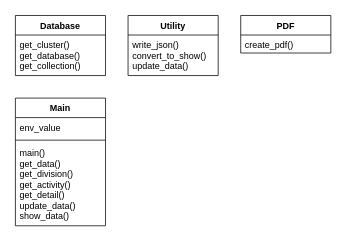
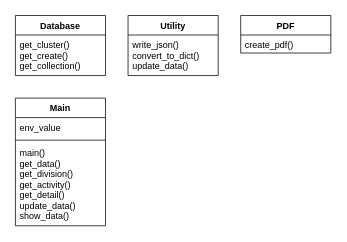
node "get_cluster() get_database() get_collection()": label "get_cluster() get_database() get_collection()" -> "get_cluster() get_create() get_collection()"
node "write_json() convert_to_show() update_data()": label "write_json() convert_to_show() update_data()" -> "write_json() convert_to_dict() update_data()"
